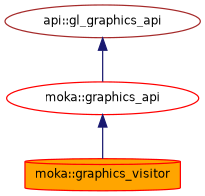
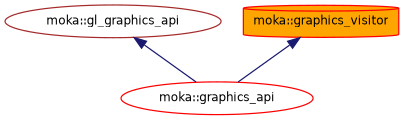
node "api::gl_graphics_api": label "api::gl_graphics_api" -> "moka::gl_graphics_api"
edge "moka::graphics_visitor" -> "moka::graphics_api": reversed
